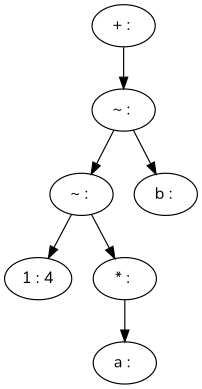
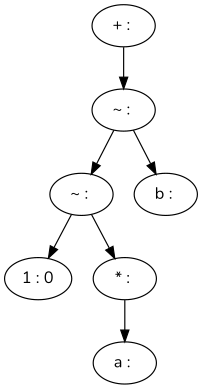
node "1 : 4": label "1 : 4" -> "1 : 0"
